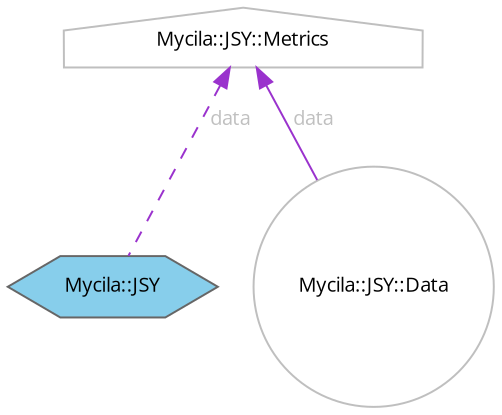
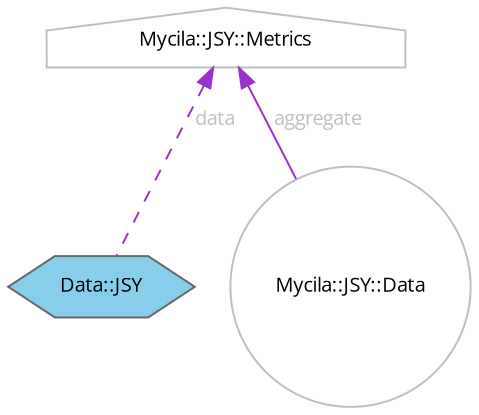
edge "Mycila::JSY::Data" -> "Mycila::JSY::Metrics": label " data" -> " aggregate"
node "Mycila::JSY": label "Mycila::JSY" -> "Data::JSY"
